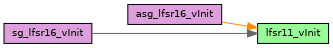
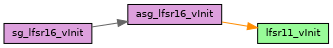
edge "sg_lfsr16_vInit" -> "lfsr11_vInit": now "sg_lfsr16_vInit" -> "asg_lfsr16_vInit"
